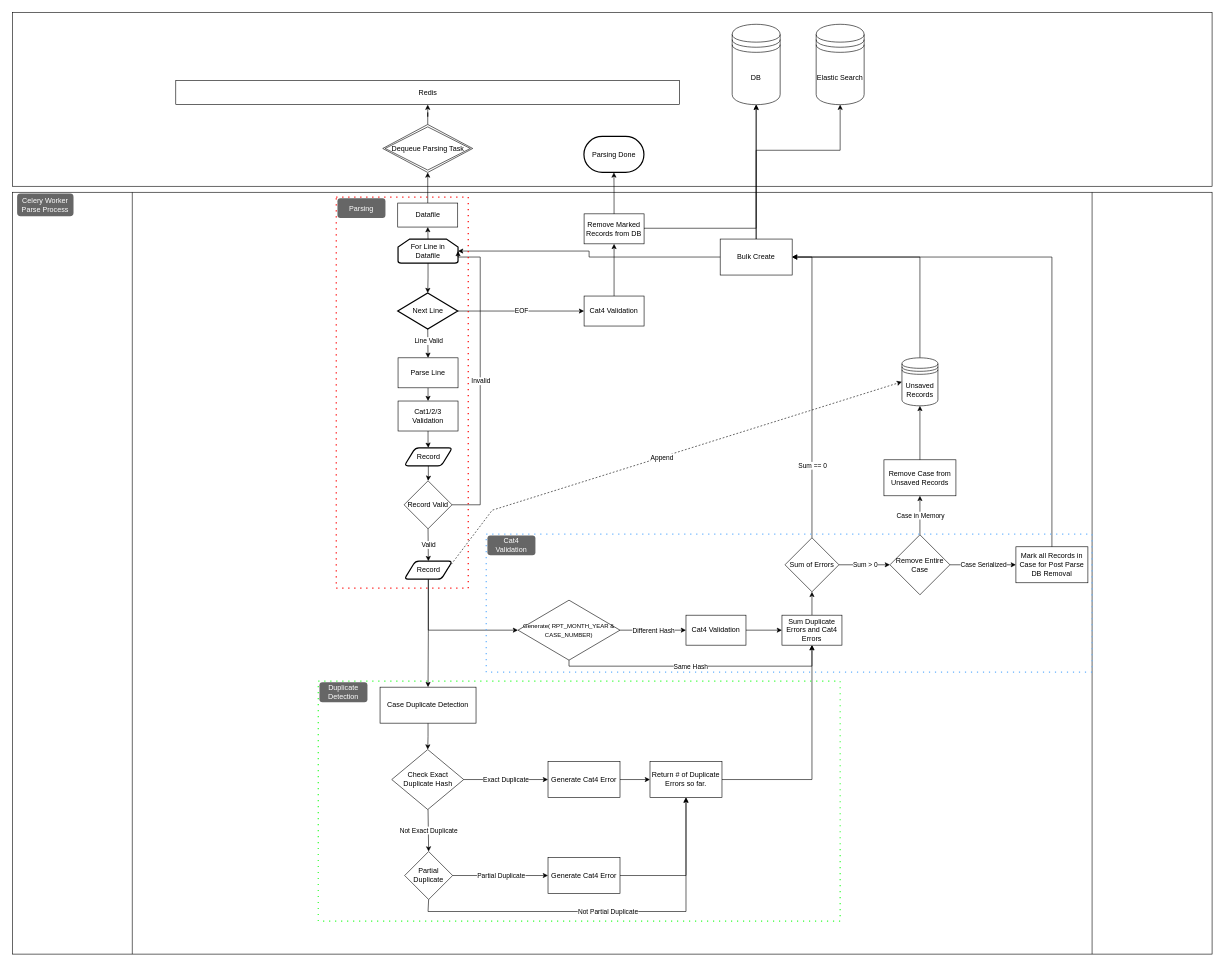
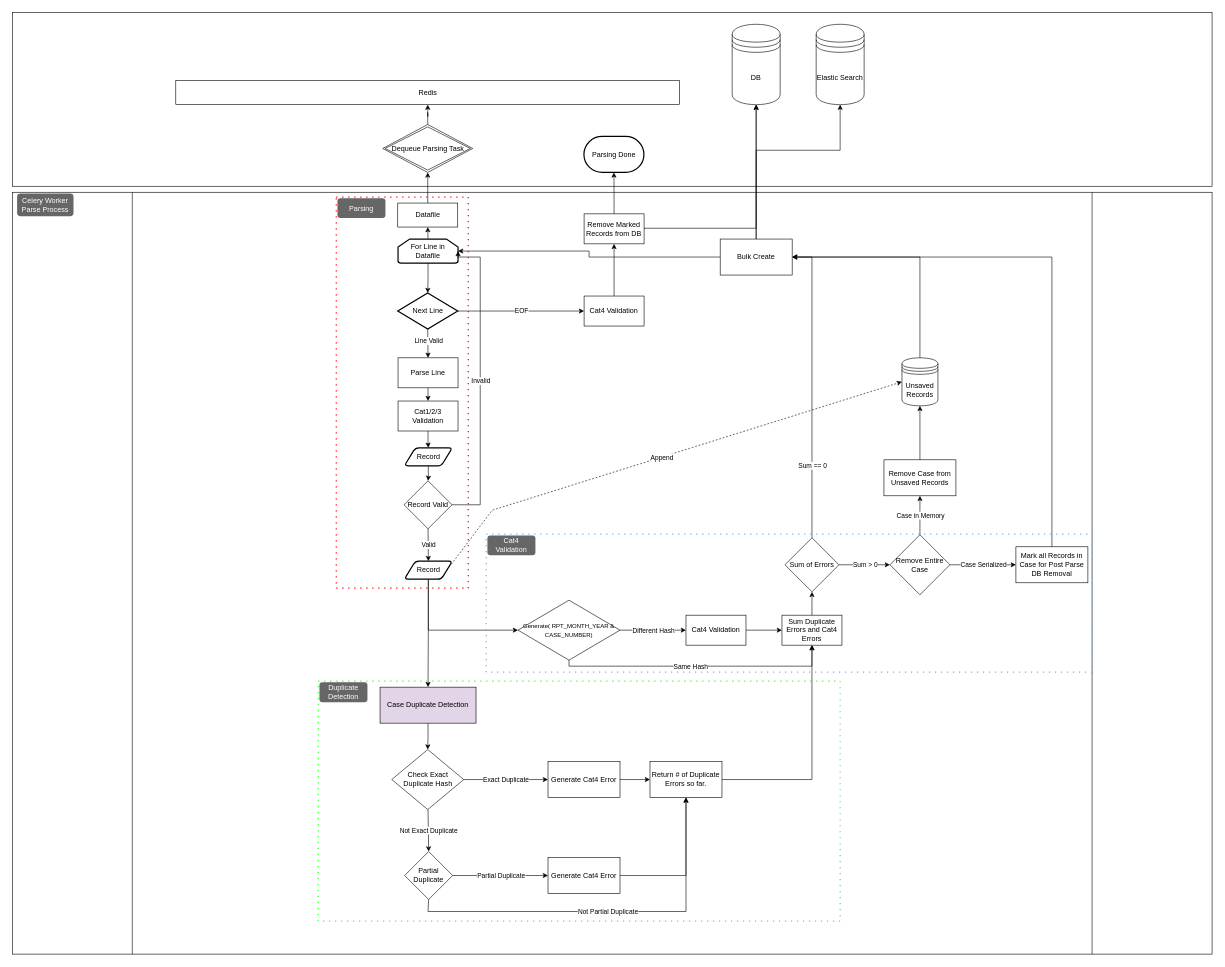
node "Case Duplicate Detection": fillcolor #ffffff -> #e1d5e7
